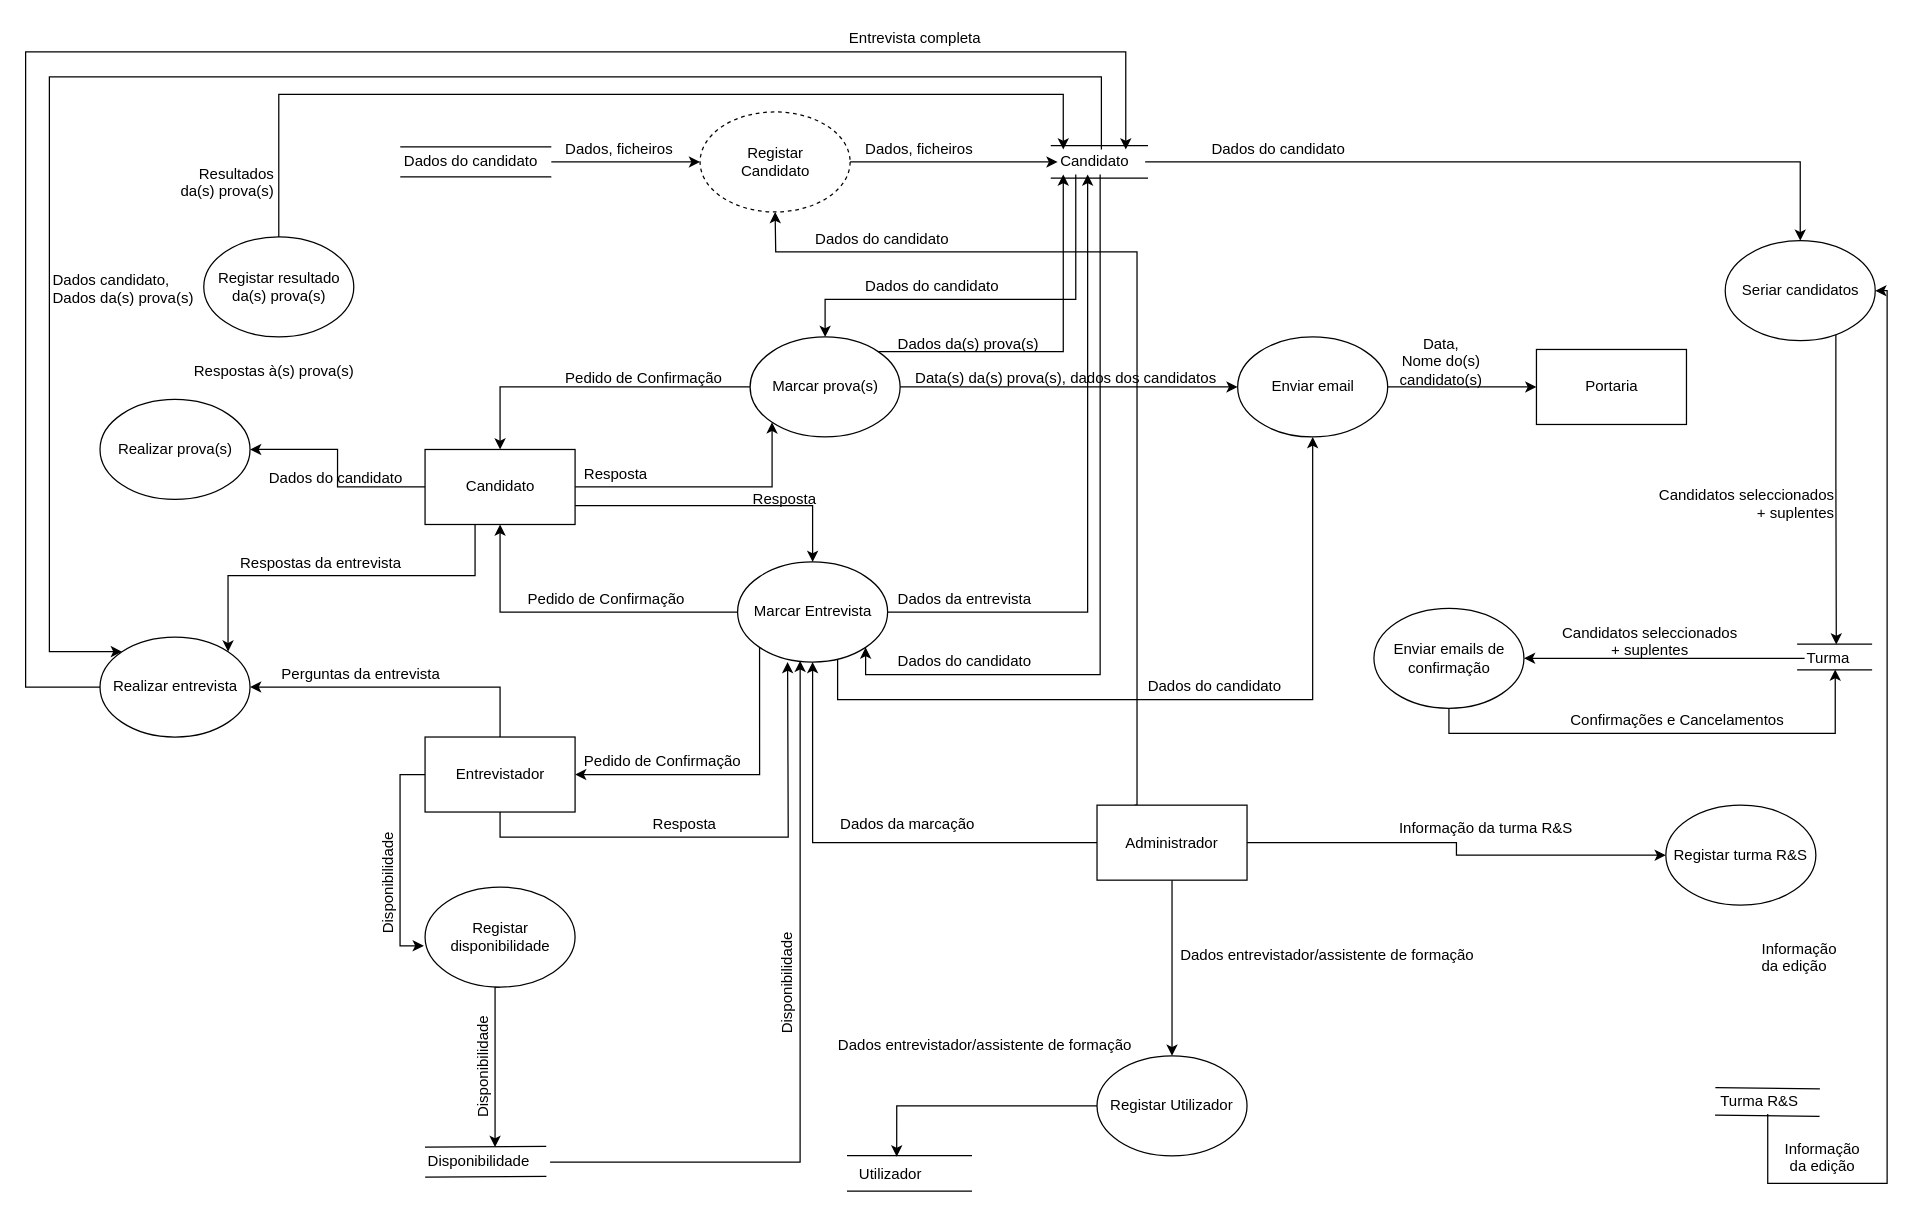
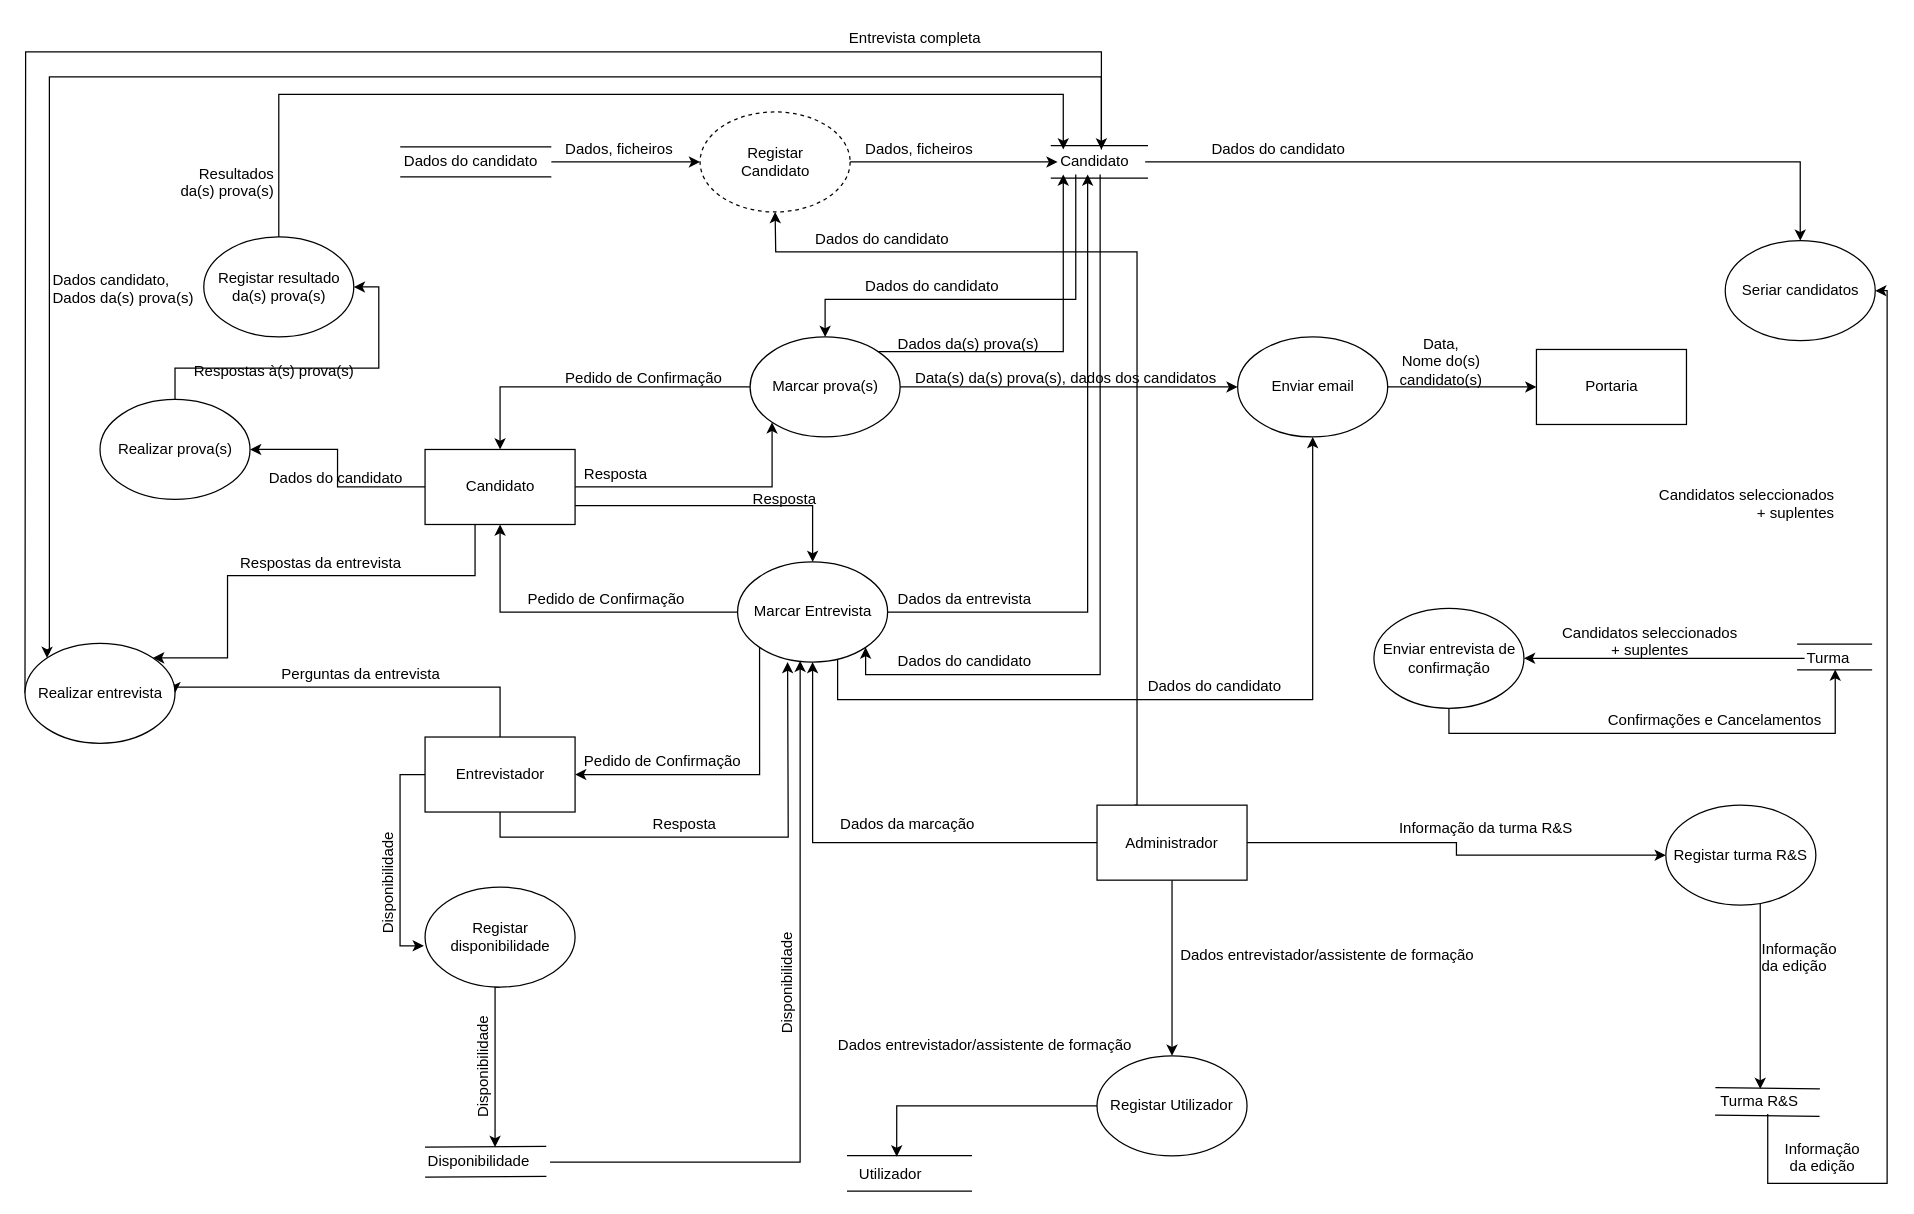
edge "Realizar prova(s)" -> "Registar resultado da(s) prova(s)": added
edge "Seriar candidatos" -> "Turma": removed
node "Enviar emails de confirmação": label "Enviar emails de confirmação" -> "Enviar entrevista de confirmação"
node "Realizar entrevista": moved (175, 687) -> (100, 693)
node "Confirmações e Cancelamentos": moved (1686, 721) -> (1724, 721)
edge "Registar turma R&S" -> "Turma R&S": added
